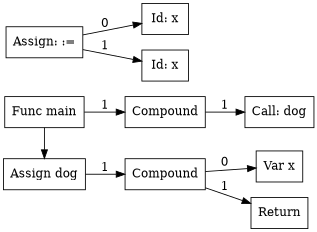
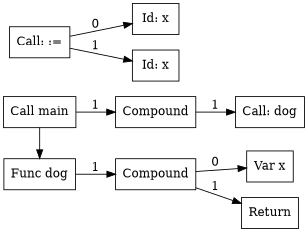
node "Assign: :=": label "Assign: :=" -> "Call: :="
node "Func main": label "Func main" -> "Call main"
node "Assign dog": label "Assign dog" -> "Func dog"
